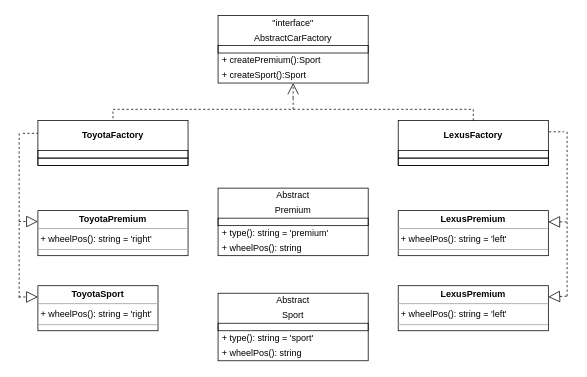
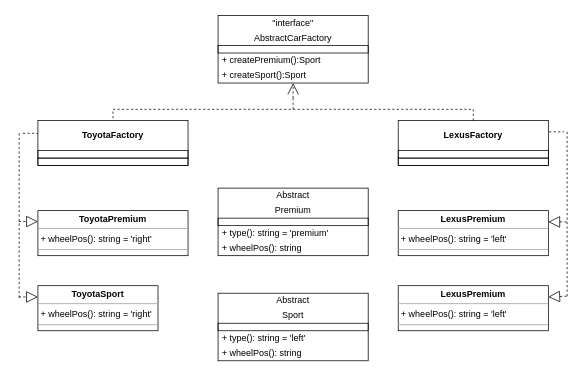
node "+ type(): string = 'sport'": label "+ type(): string = 'sport'" -> "+ type(): string = 'left'"
